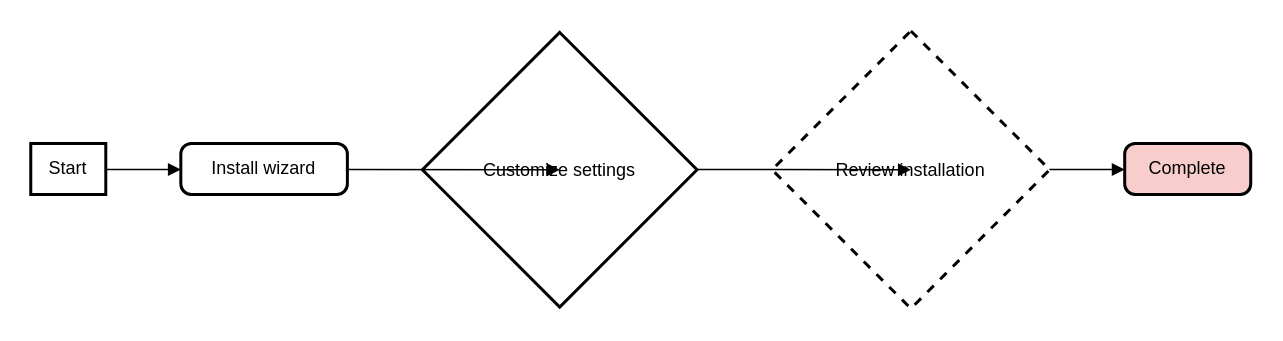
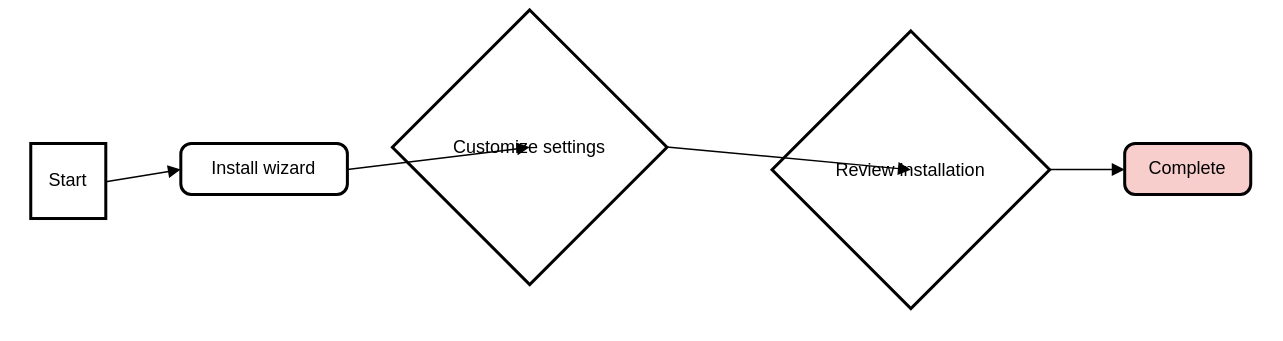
node "Start": size 75x51 -> 75x75
node "Customize settings": moved (560, 170) -> (530, 147)
node "Review installation": style dashed -> solid
